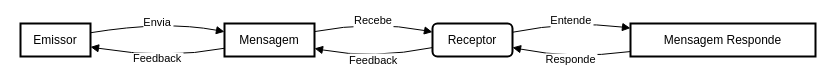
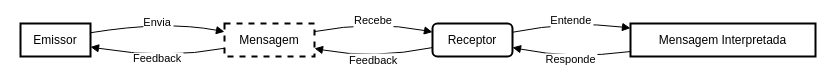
node "Mensagem": style solid -> dashed
node "Mensagem Responde": label "Mensagem Responde" -> "Mensagem Interpretada"
